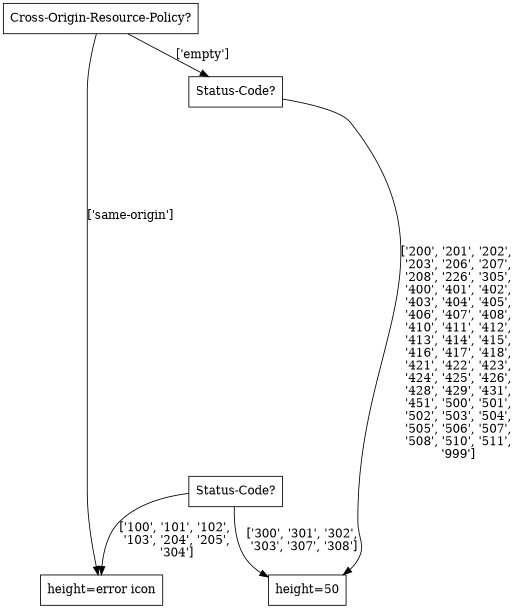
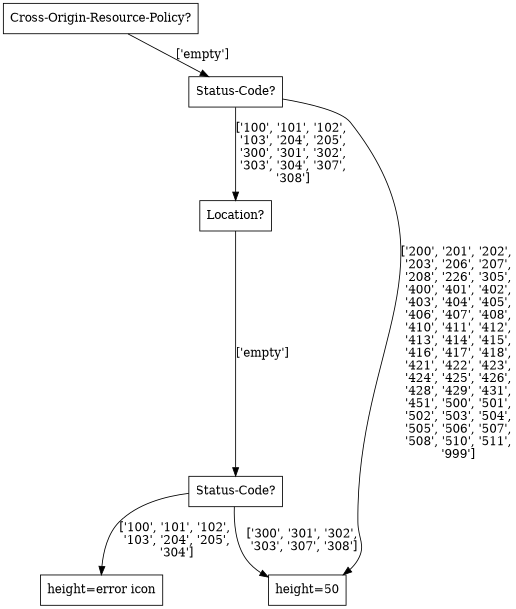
node "Location?": added
edge "Cross-Origin-Resource-Policy?" -> "height=error icon": removed, label "['same-origin']"
